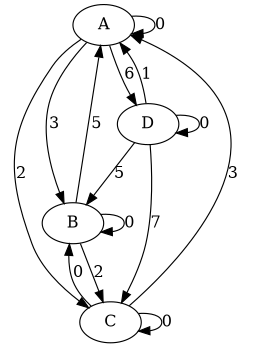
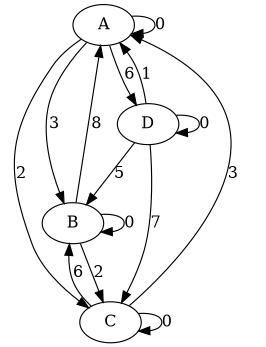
edge "B" -> "A": label "5" -> "8"
edge "C" -> "B": label "0" -> "6"
